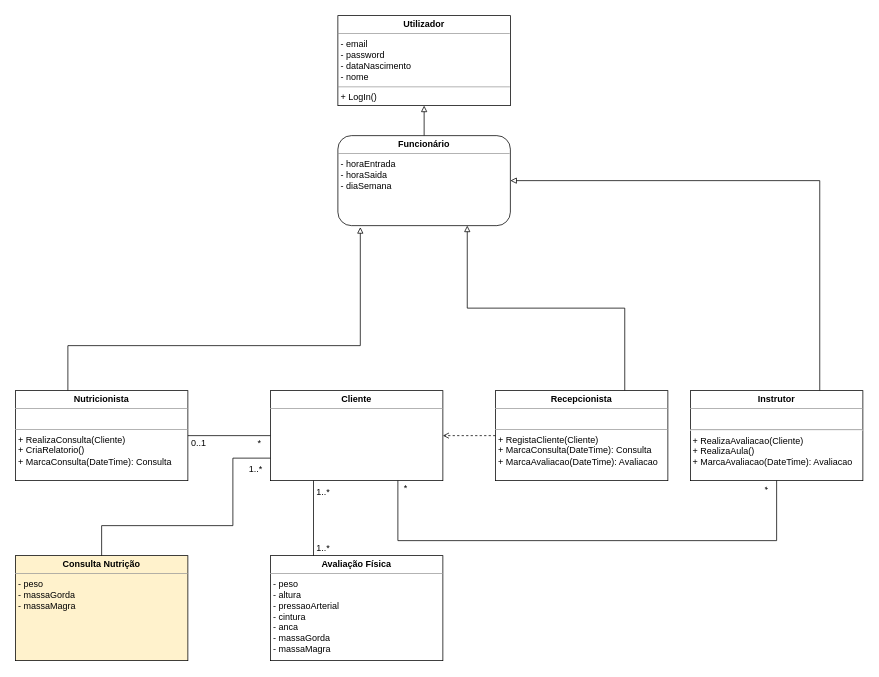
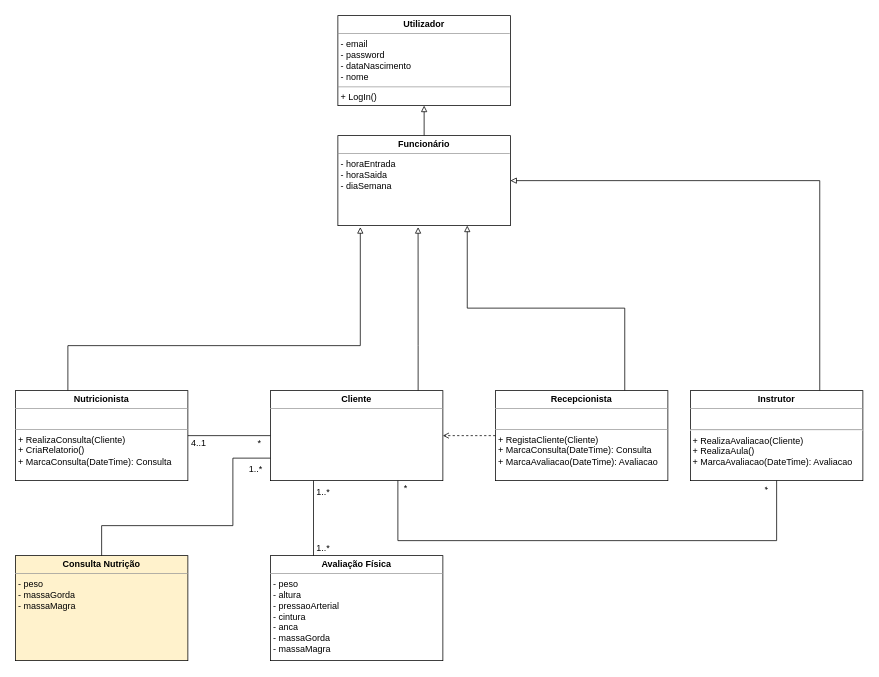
node "Funcionário - horaEntrada - horaSaida - diaSemana": shape rounded rectangle -> rectangle
edge "Cliente" -> "Funcionário - horaEntrada - horaSaida - diaSemana": added
node "0..1": label "0..1" -> "4..1"
